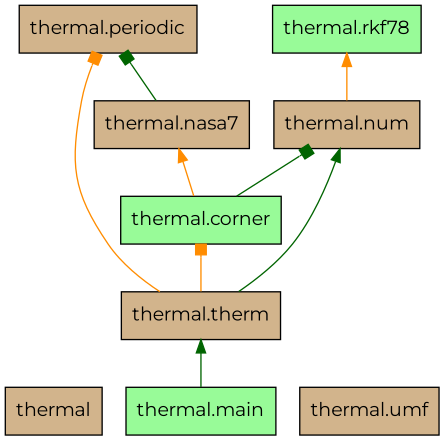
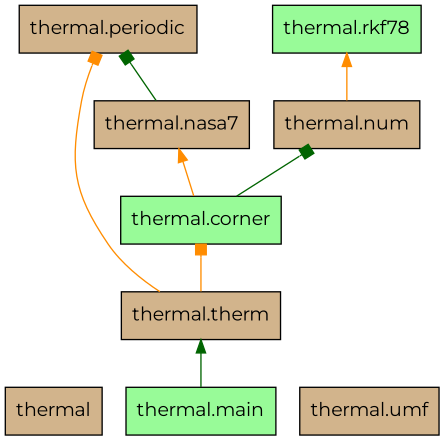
edge "thermal.therm" -> "thermal.num": removed
